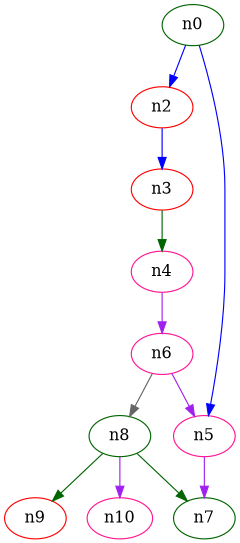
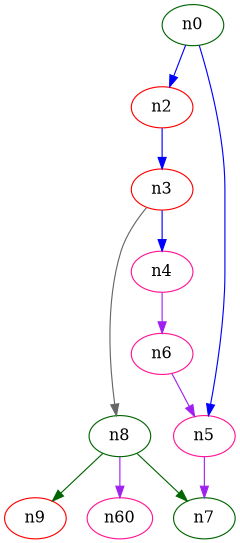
edge "n3" -> "n4": color darkgreen -> blue
edge "n6" -> "n8": now "n3" -> "n8"
node "n10": label "n10" -> "n60"
